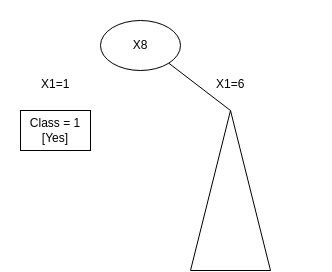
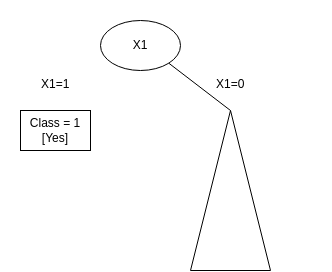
node "X8": label "X8" -> "X1"
node "X1=6": label "X1=6" -> "X1=0"
